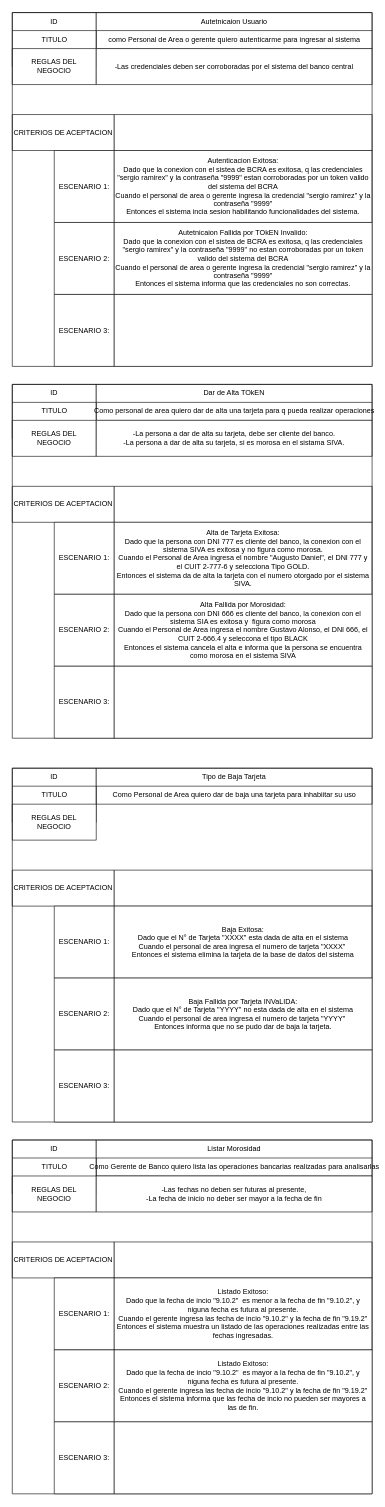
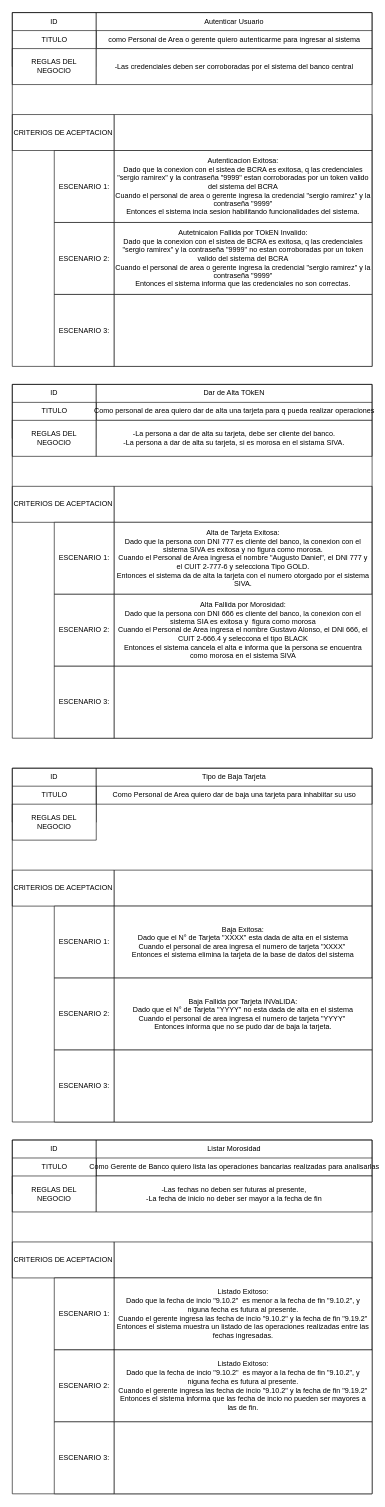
node "Autetnicaion Usuario": label "Autetnicaion Usuario" -> "Autenticar Usuario"
